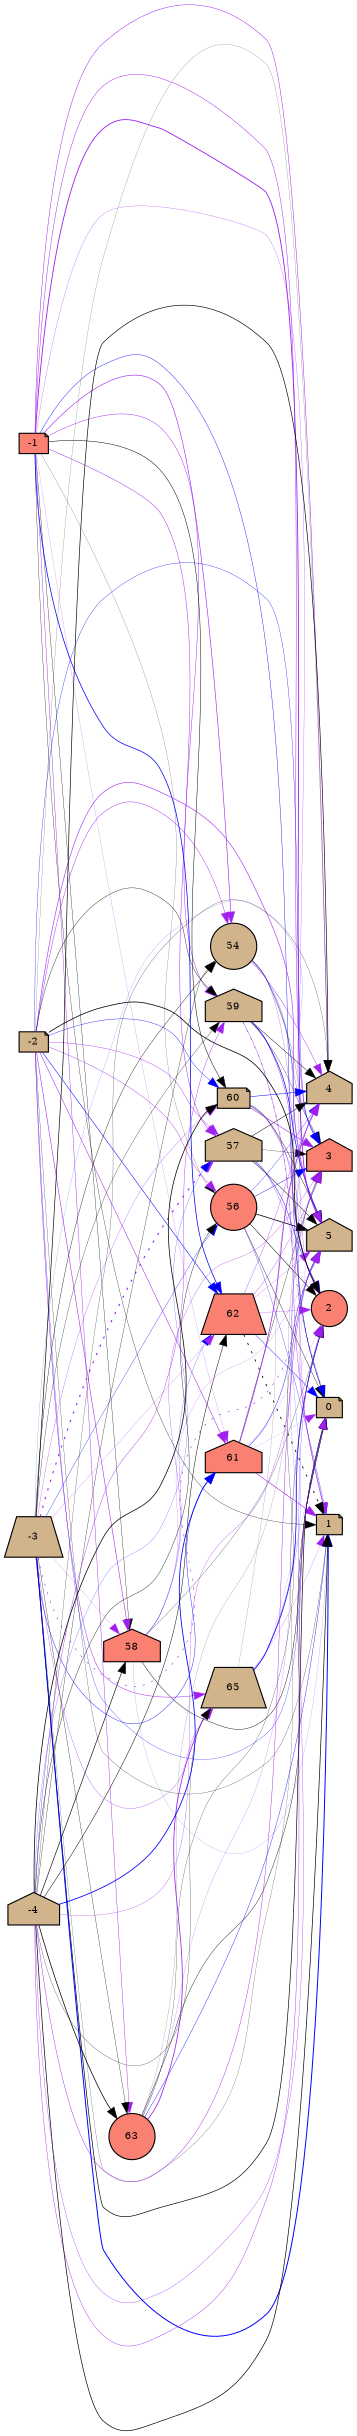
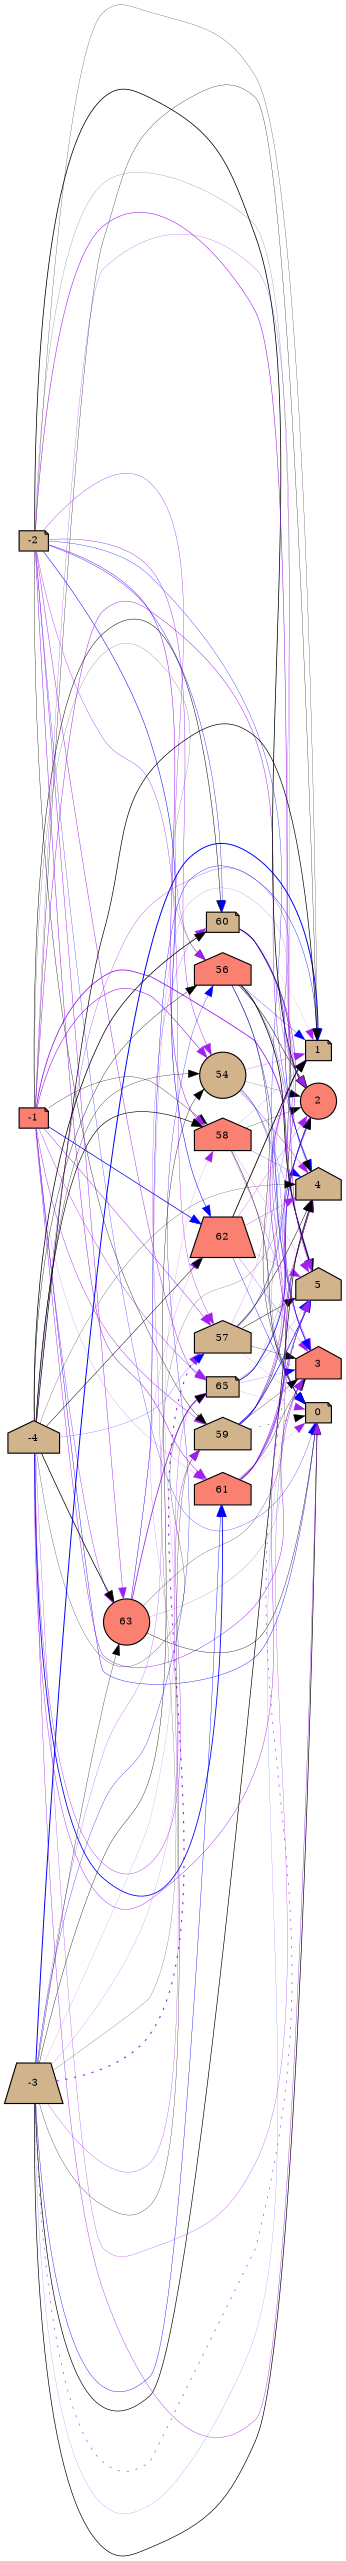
edge "-2" -> "63": added
node "56": shape circle -> house
edge "-1" -> "65": added
edge "62" -> "1": style dotted -> solid
edge "58" -> "62": now "58" -> "4"
node "65": shape trapezium -> note
